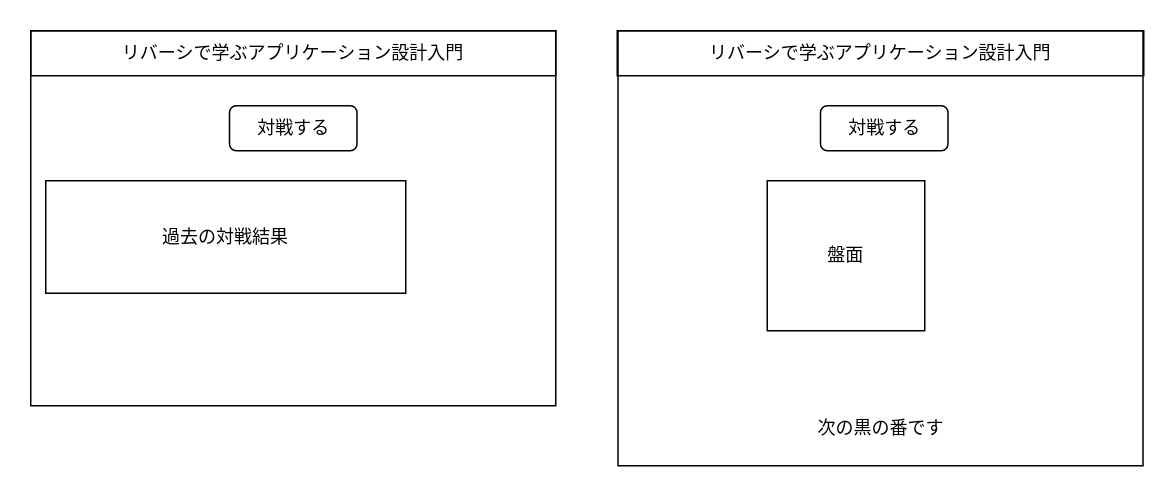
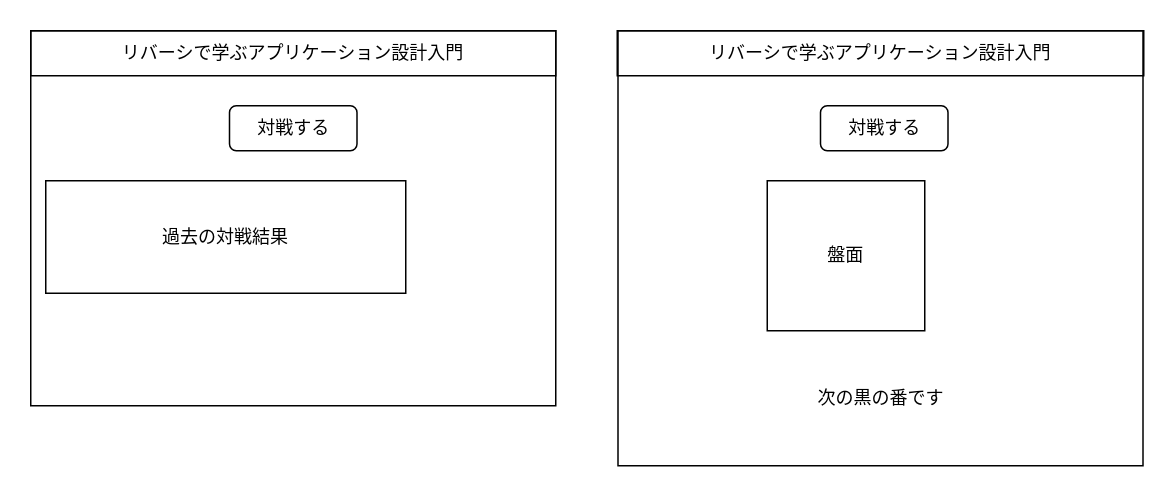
node "次の黒の番です": moved (881, 428) -> (881, 398)
